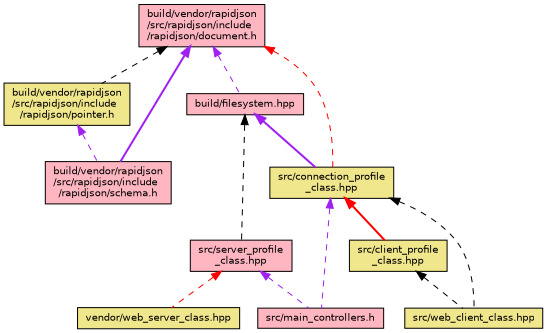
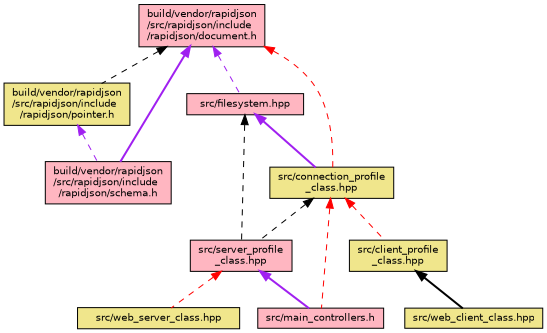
node "build/filesystem.hpp": label "build/filesystem.hpp" -> "src/filesystem.hpp"
edge "src/client_profile _class.hpp" -> "src/connection_profile _class.hpp": style bold -> dashed
edge "src/web_client_class.hpp" -> "src/connection_profile _class.hpp": now "src/server_profile _class.hpp" -> "src/connection_profile _class.hpp"
edge "src/main_controllers.h" -> "src/connection_profile _class.hpp": color purple -> red
edge "src/main_controllers.h" -> "src/server_profile _class.hpp": style dashed -> bold
edge "src/web_client_class.hpp" -> "src/client_profile _class.hpp": style dashed -> bold
node "vendor/web_server_class.hpp": label "vendor/web_server_class.hpp" -> "src/web_server_class.hpp"
